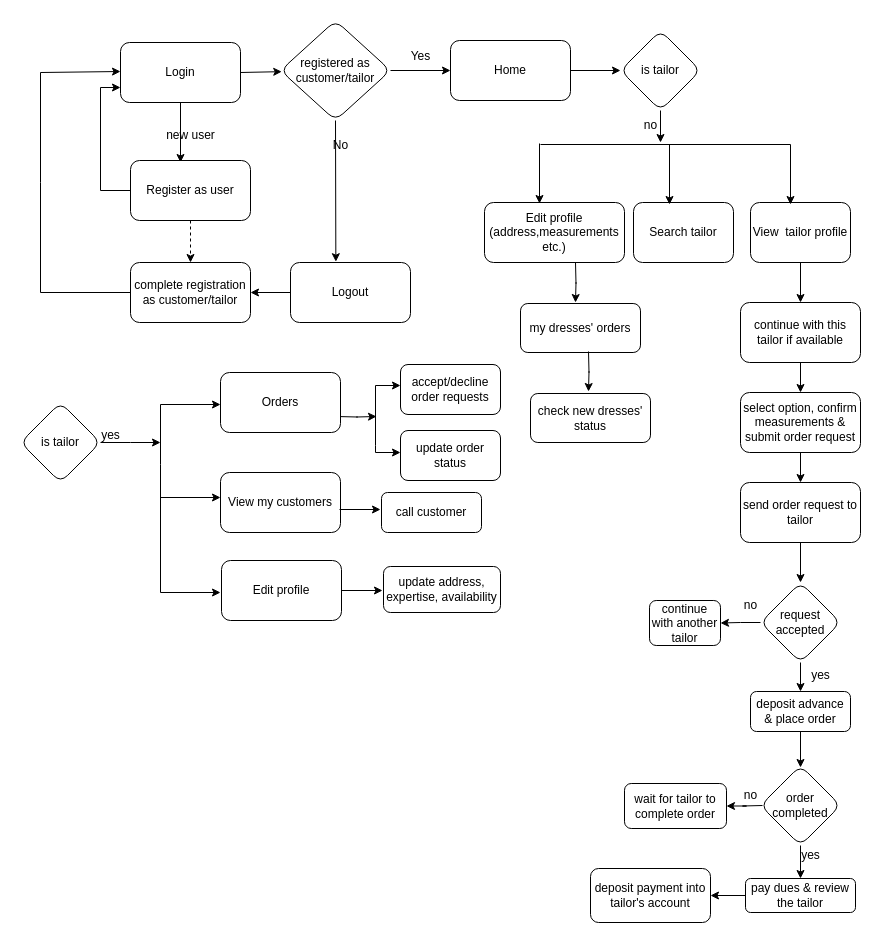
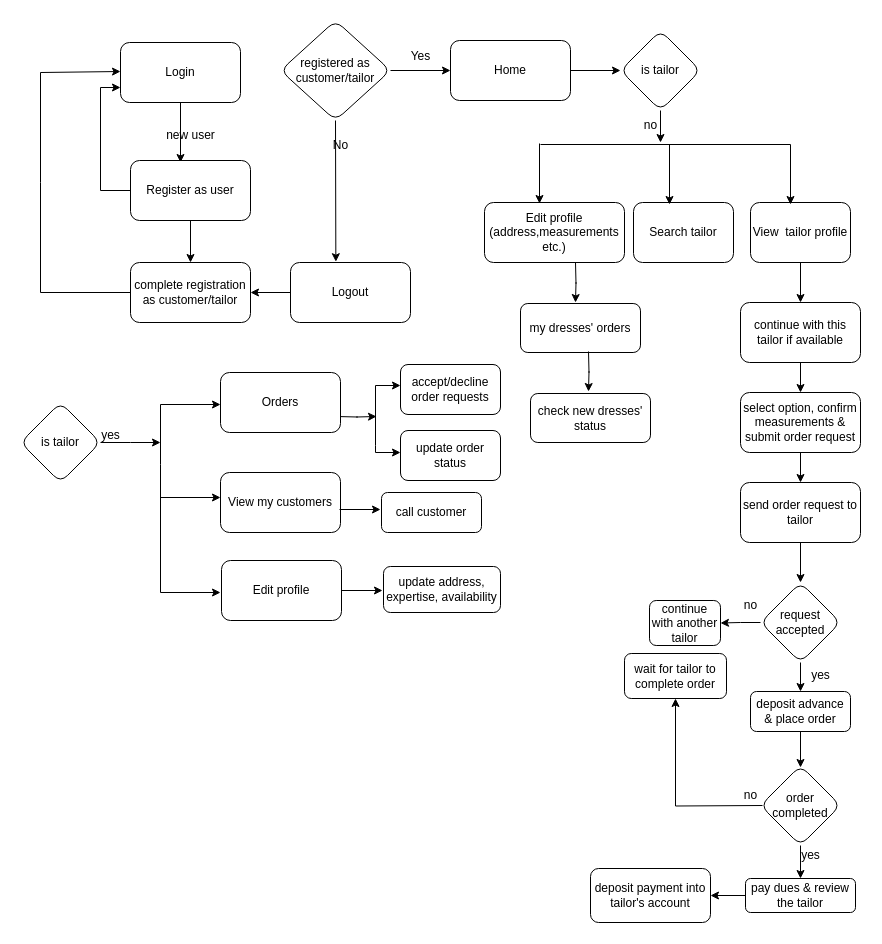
edge "Login" -> "registered as customer/tailor": removed
edge "Register as user" -> "complete registration as customer/tailor": style dashed -> solid
node "wait for tailor to complete order": moved (676, 806) -> (676, 676)
